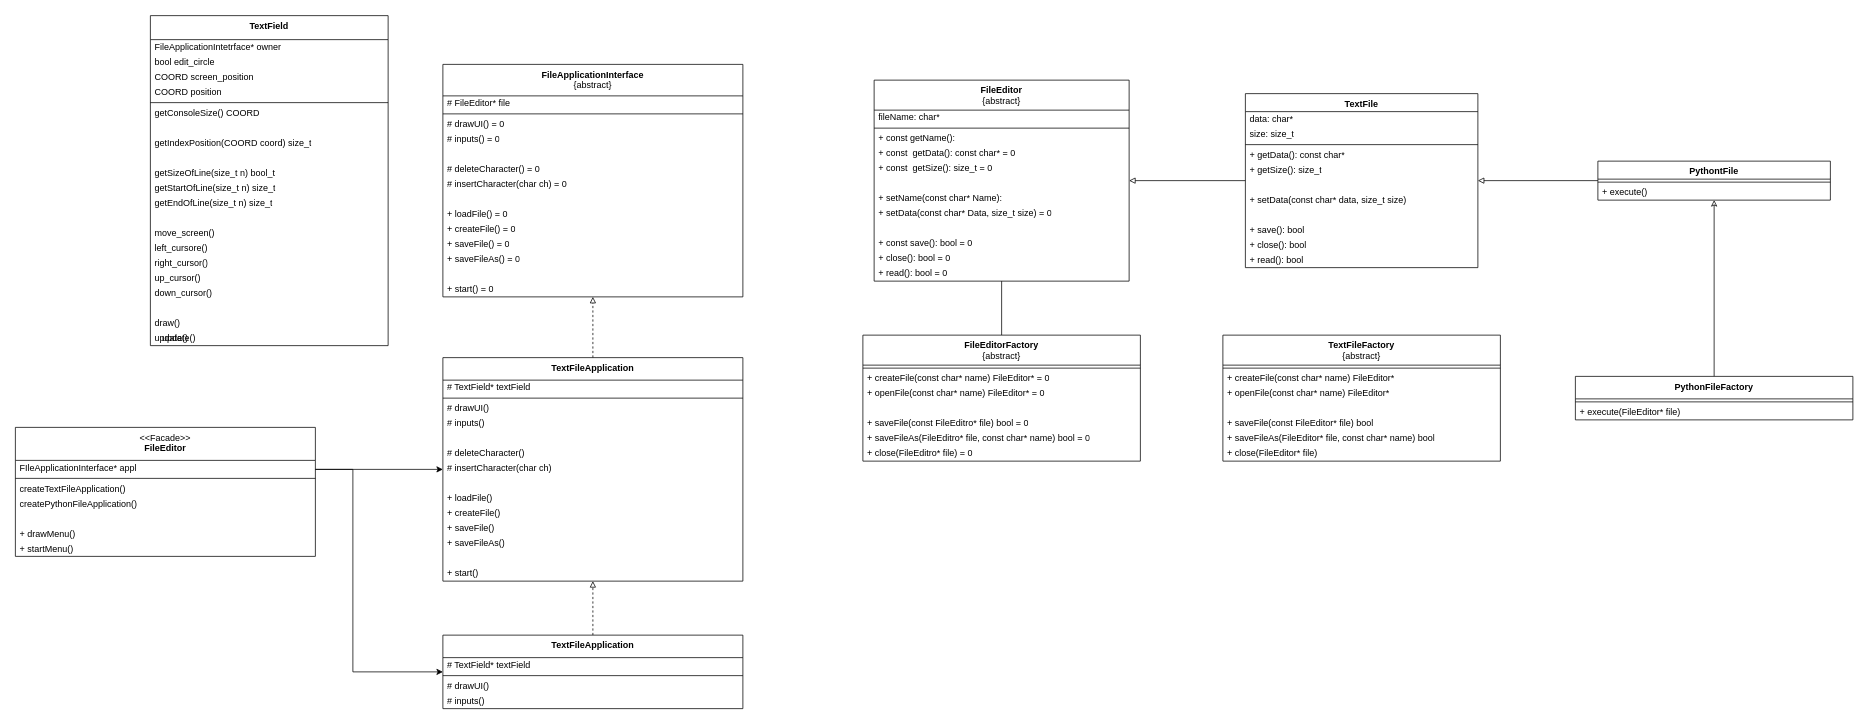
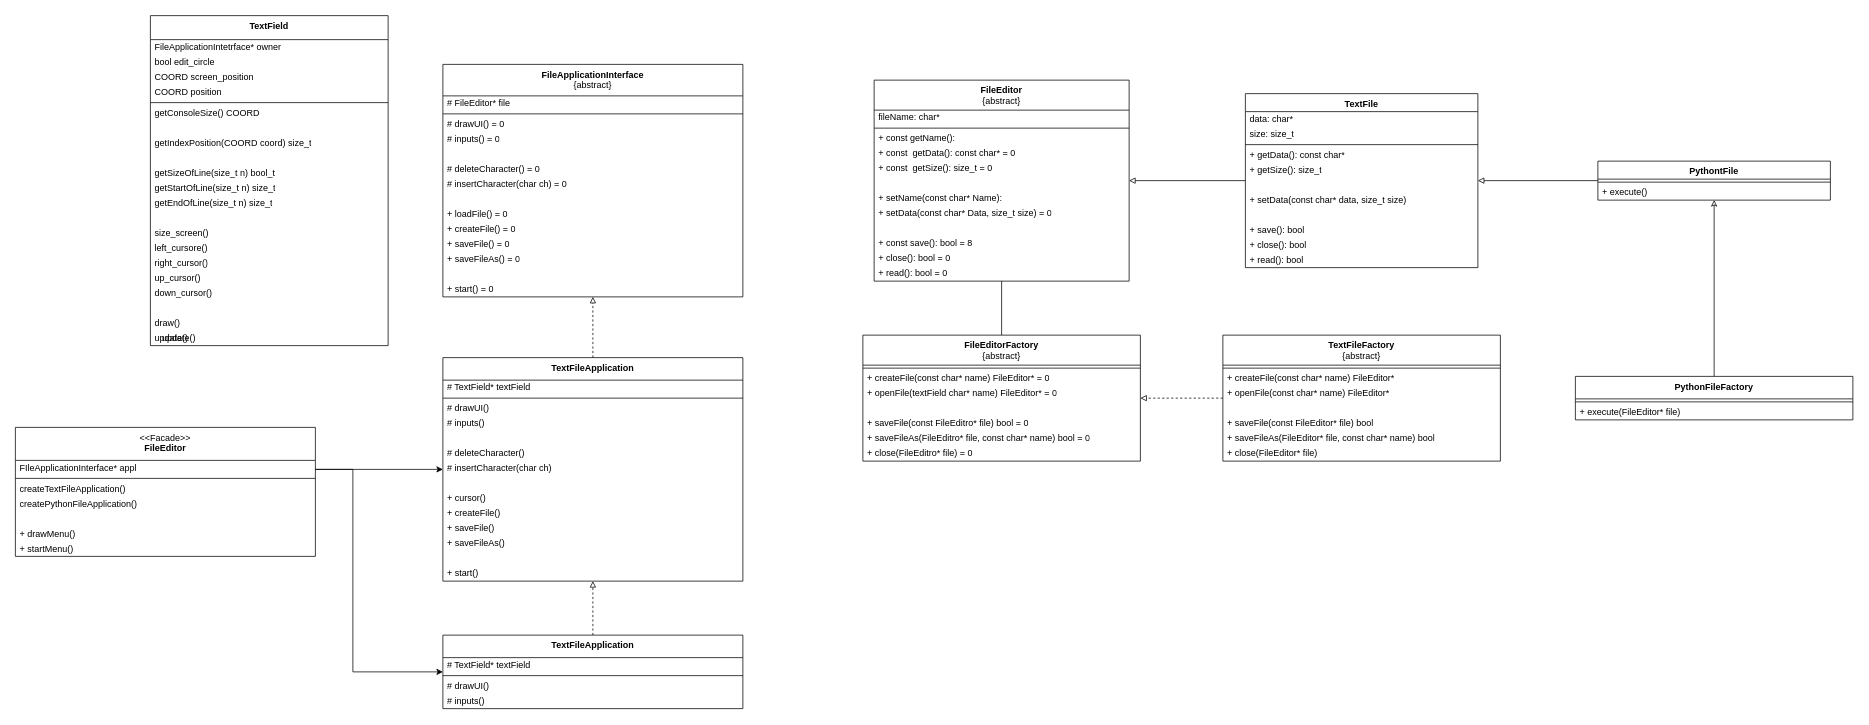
node "move_screen()": label "move_screen()" -> "size_screen()"
node "+ const save(): bool = 0": label "+ const save(): bool = 0" -> "+ const save(): bool = 8"
node "+ openFile(const char* name) FileEditor* = 0": label "+ openFile(const char* name) FileEditor* = 0" -> "+ openFile(textField char* name) FileEditor* = 0"
edge "TextFileFactory {abstract}" -> "FileEditorFactory {abstract}": added
node "+ loadFile()": label "+ loadFile()" -> "+ cursor()"
